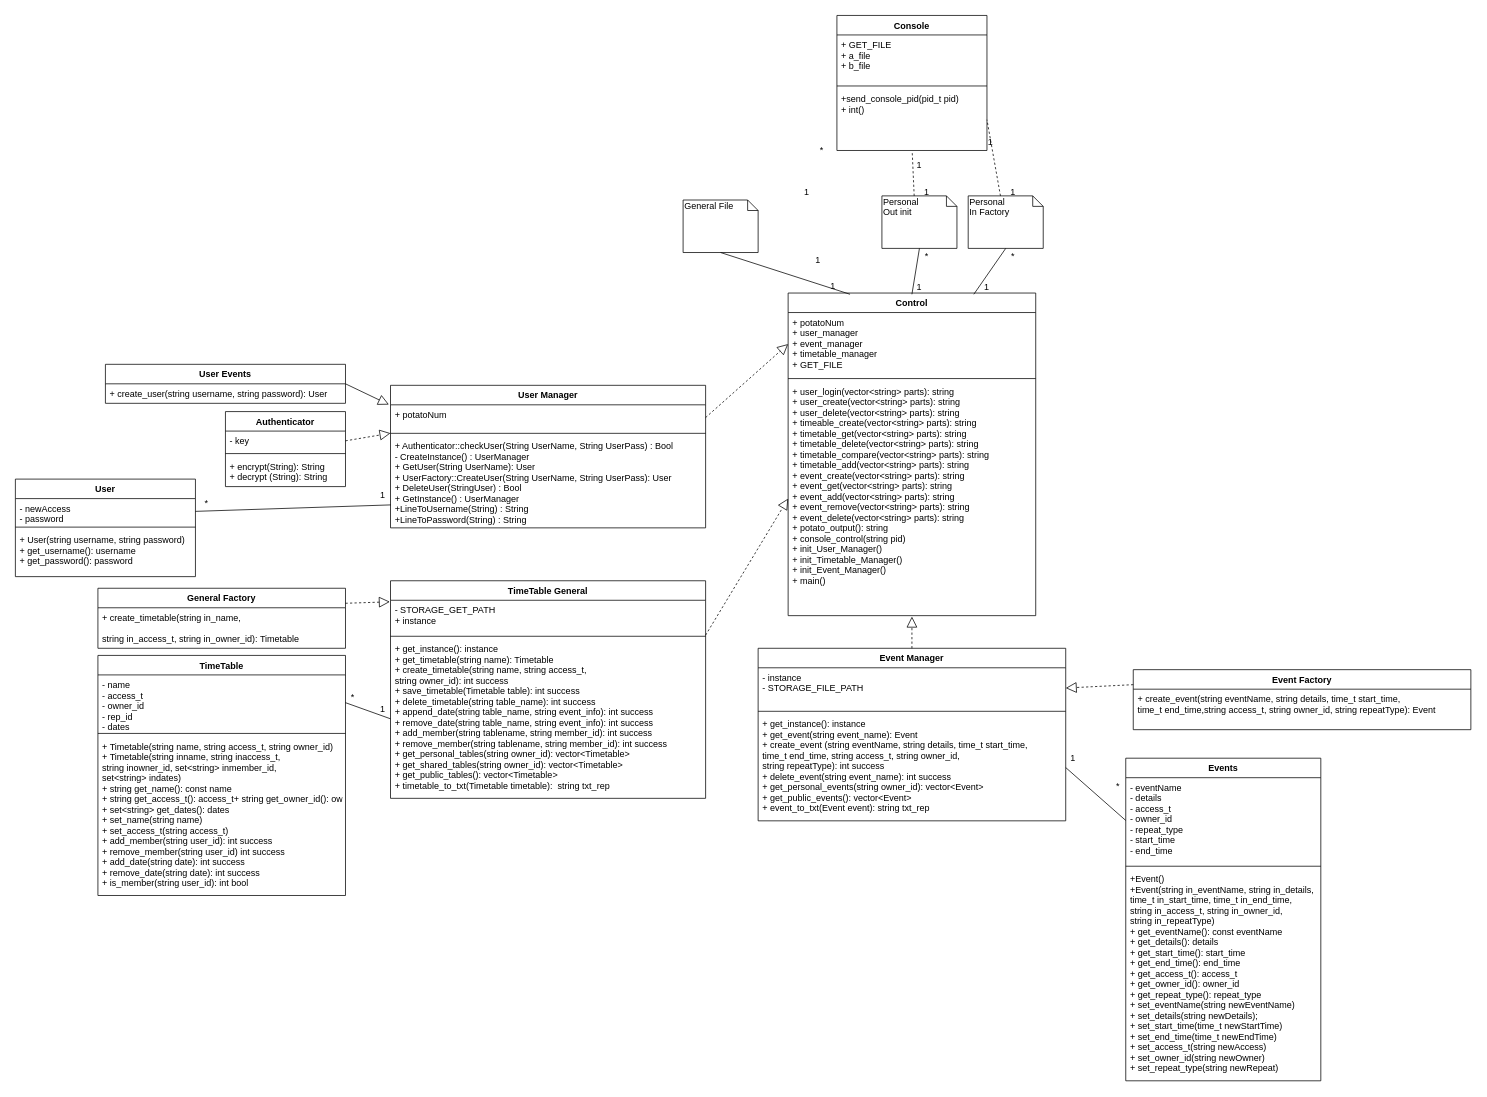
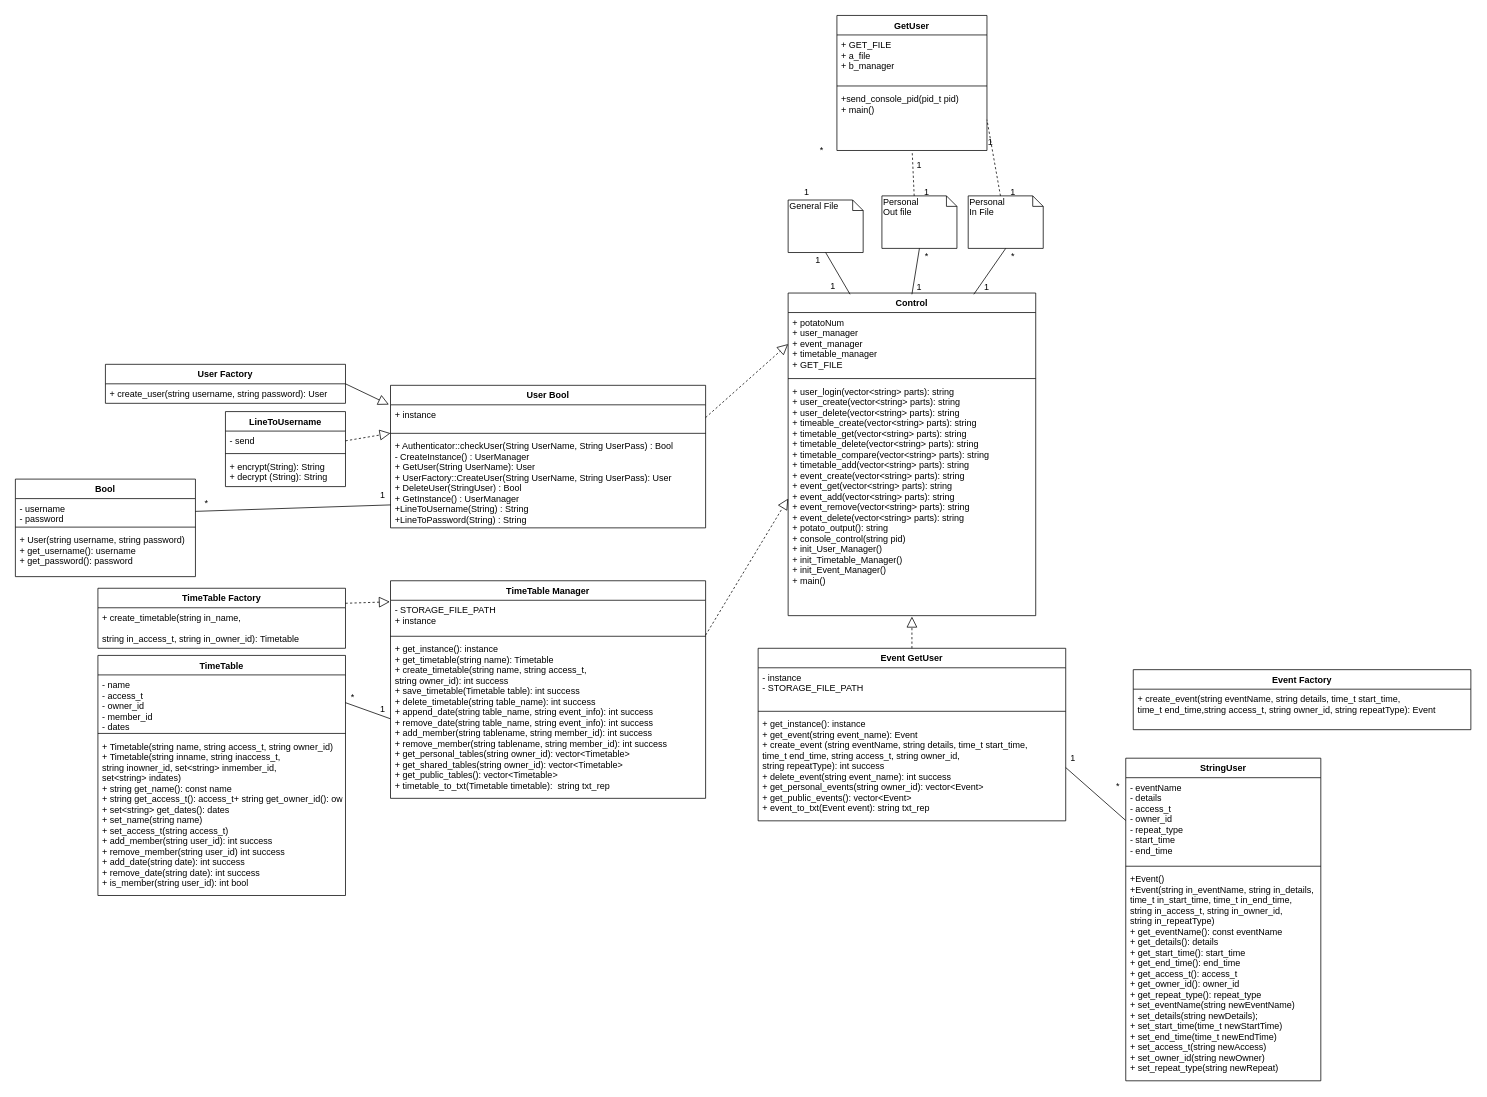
node "Console": label "Console" -> "GetUser"
node "+ GET_FILE + a_file + b_file": label "+ GET_FILE + a_file + b_file" -> "+ GET_FILE + a_file + b_manager"
node "+send_console_pid(pid_t pid) + int()": label "+send_console_pid(pid_t pid) + int()" -> "+send_console_pid(pid_t pid) + main()"
node "Personal Out init": label "Personal Out init" -> "Personal Out file"
node "Personal In Factory": label "Personal In Factory" -> "Personal In File"
node "General File": moved (720, 226) -> (825, 226)
node "User Events": label "User Events" -> "User Factory"
node "User Manager": label "User Manager" -> "User Bool"
node "+ potatoNum": label "+ potatoNum" -> "+ instance"
node "Authenticator": label "Authenticator" -> "LineToUsername"
node "- key": label "- key" -> "- send"
node "User": label "User" -> "Bool"
node "- newAccess - password": label "- newAccess - password" -> "- username - password"
node "TimeTable General": label "TimeTable General" -> "TimeTable Manager"
node "General Factory": label "General Factory" -> "TimeTable Factory"
node "- STORAGE_GET_PATH + instance": label "- STORAGE_GET_PATH + instance" -> "- STORAGE_FILE_PATH + instance"
node "Event Manager": label "Event Manager" -> "Event GetUser"
node "- name - access_t - owner_id - rep_id - dates": label "- name - access_t - owner_id - rep_id - dates" -> "- name - access_t - owner_id - member_id - dates"
edge "Event Factory" -> "- instance - STORAGE_FILE_PATH": removed
node "Events": label "Events" -> "StringUser"
